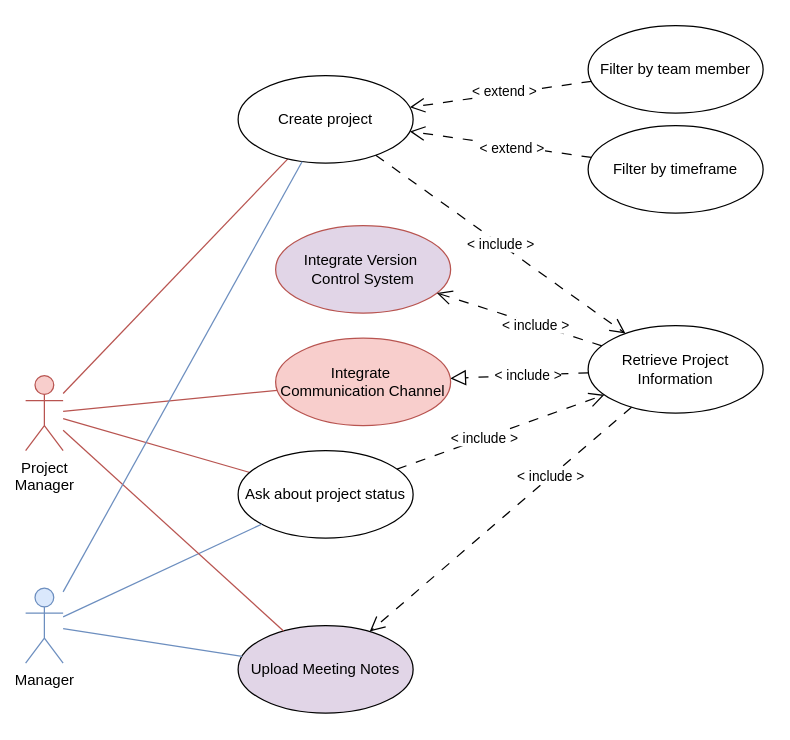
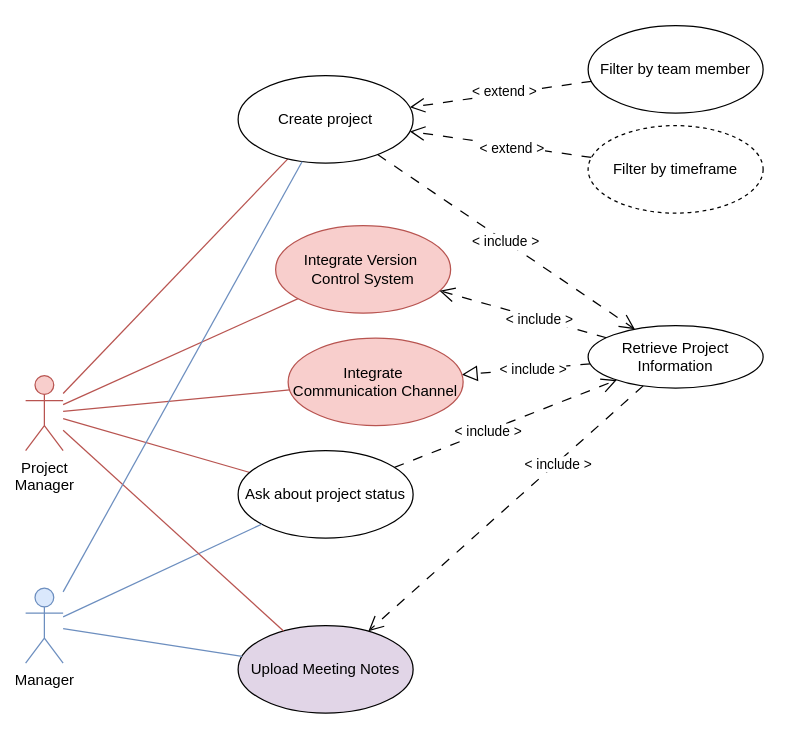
node "Filter by timeframe": style solid -> dashed
node "Integrate Version Control System": fillcolor #e1d5e7 -> #f8cecc
node "Retrieve Project Information": size 175x88 -> 175x63
edge "Integrate Version Control System" -- "Project Manager": added
node "Integrate Communication Channel": moved (363, 382) -> (376, 382)
